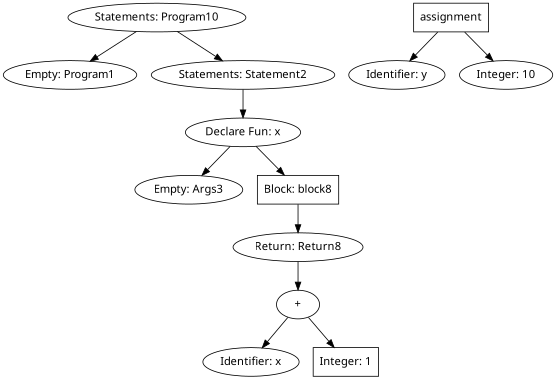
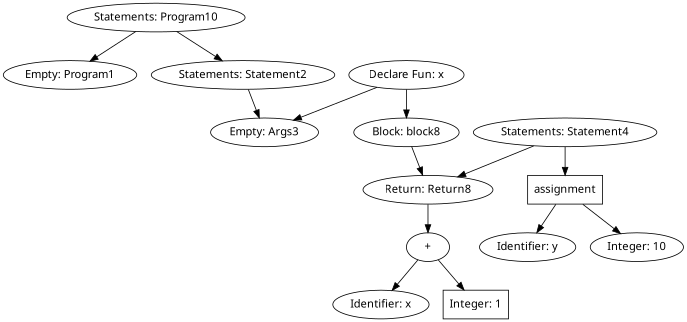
edge "Statements: Statement2" -> "Declare Fun: x": now "Statements: Statement2" -> "Empty: Args3"
node "Statements: Statement4": added
node "Block: block8": shape box -> ellipse
